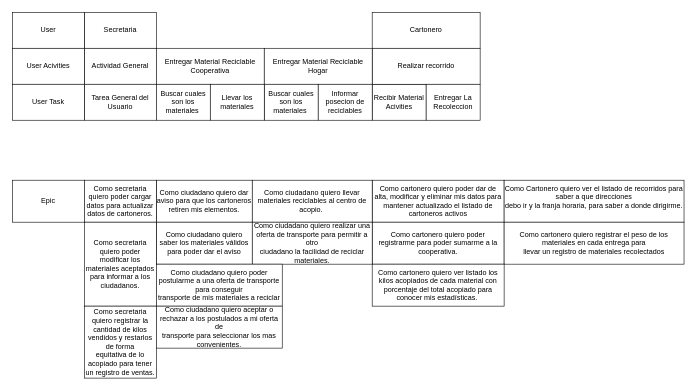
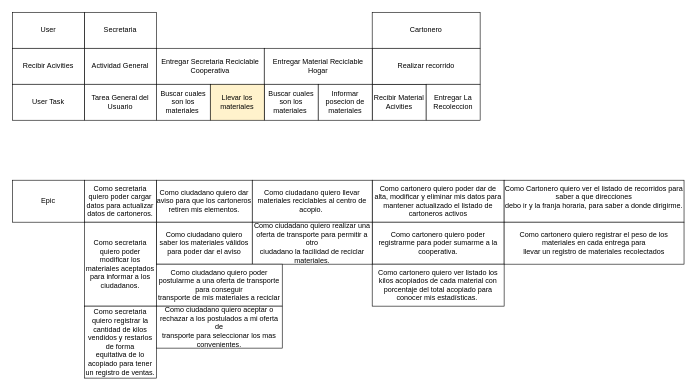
node "User Acivities": label "User Acivities" -> "Recibir Acivities"
node "Entregar Material Reciclable Cooperativa": label "Entregar Material Reciclable Cooperativa" -> "Entregar Secretaria Reciclable Cooperativa"
node "Llevar los materiales": fillcolor #ffffff -> #fff2cc
node "Informar posecion de reciclables": label "Informar posecion de reciclables" -> "Informar posecion de materiales"
